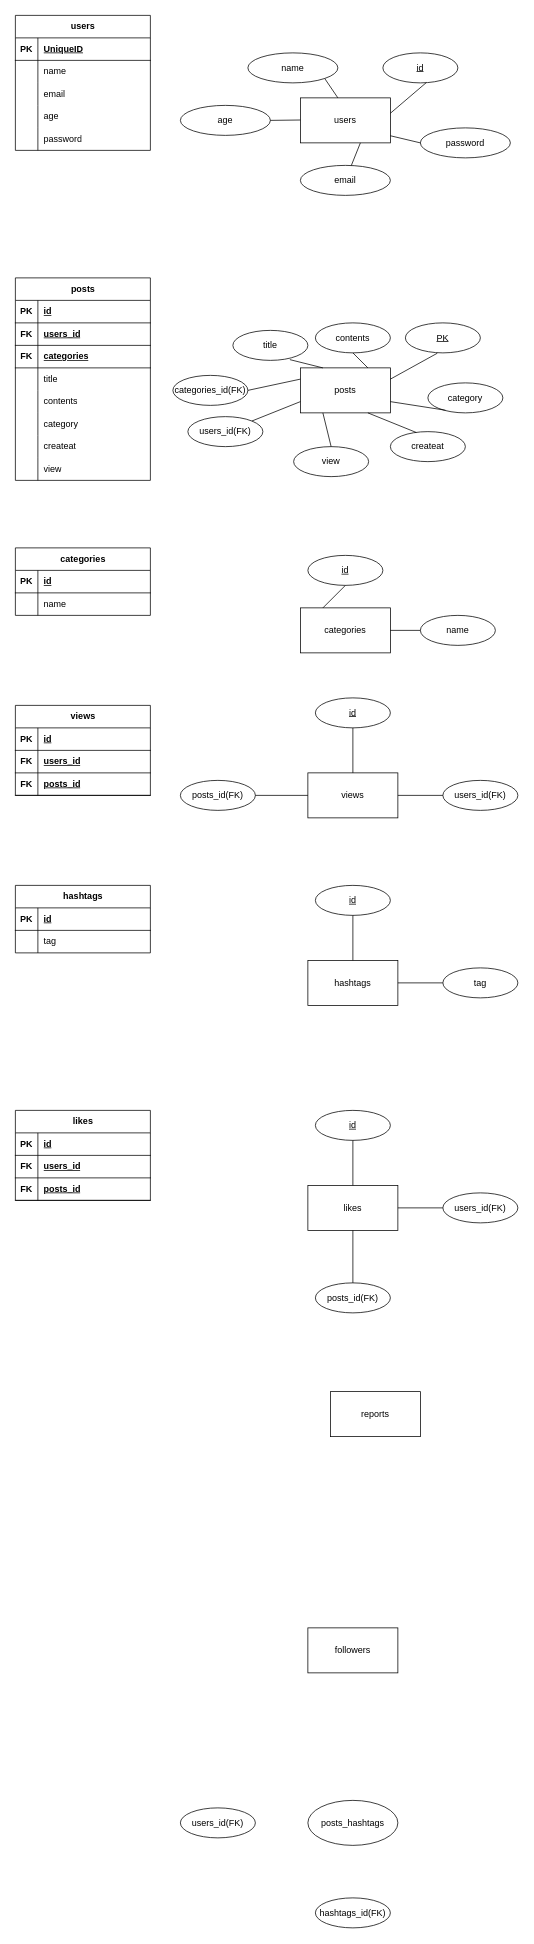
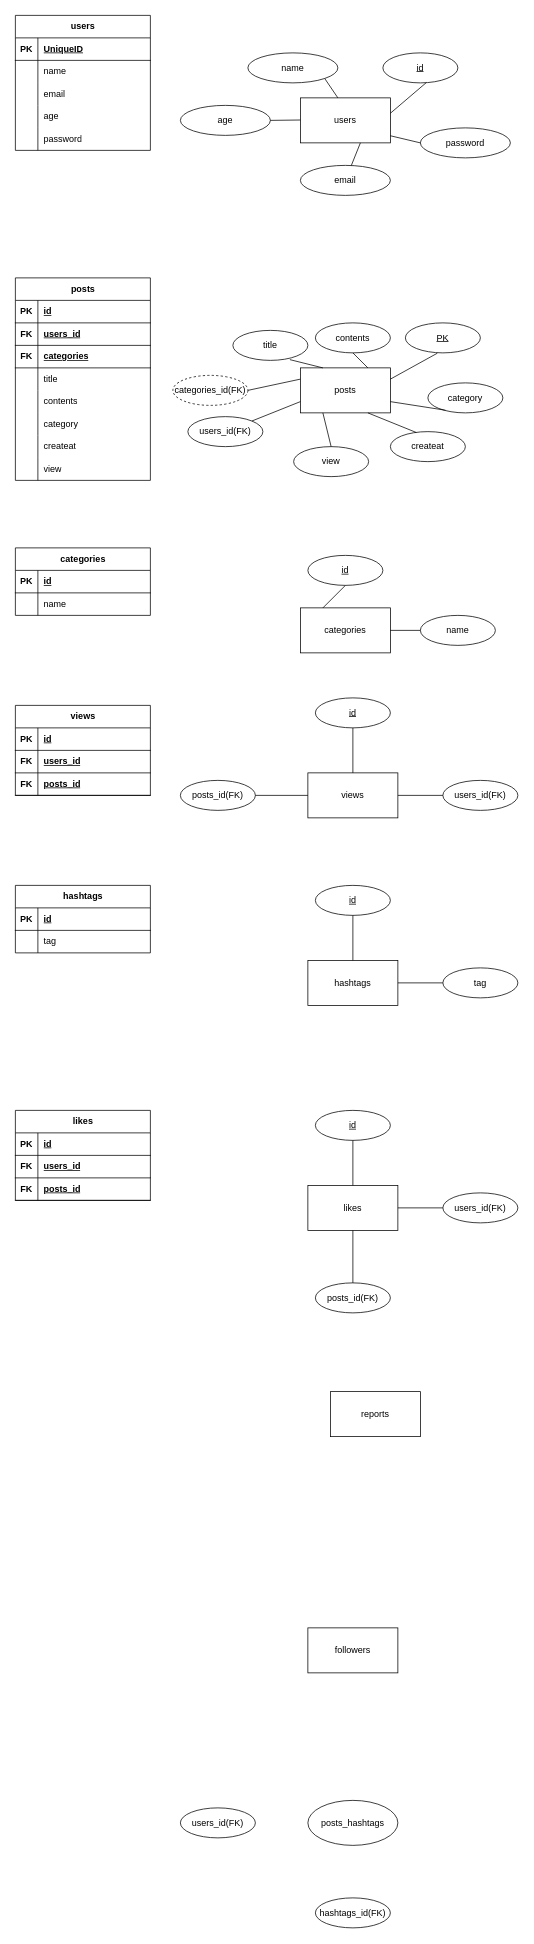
node "categories_id(FK)": style solid -> dashed
